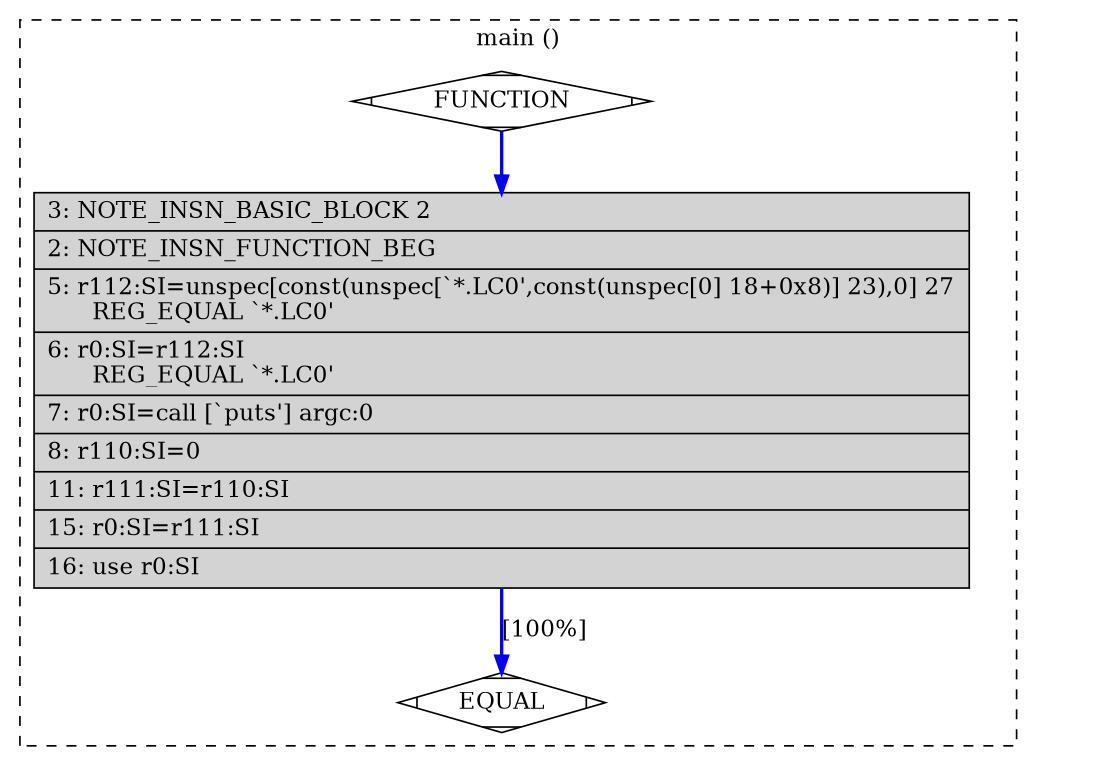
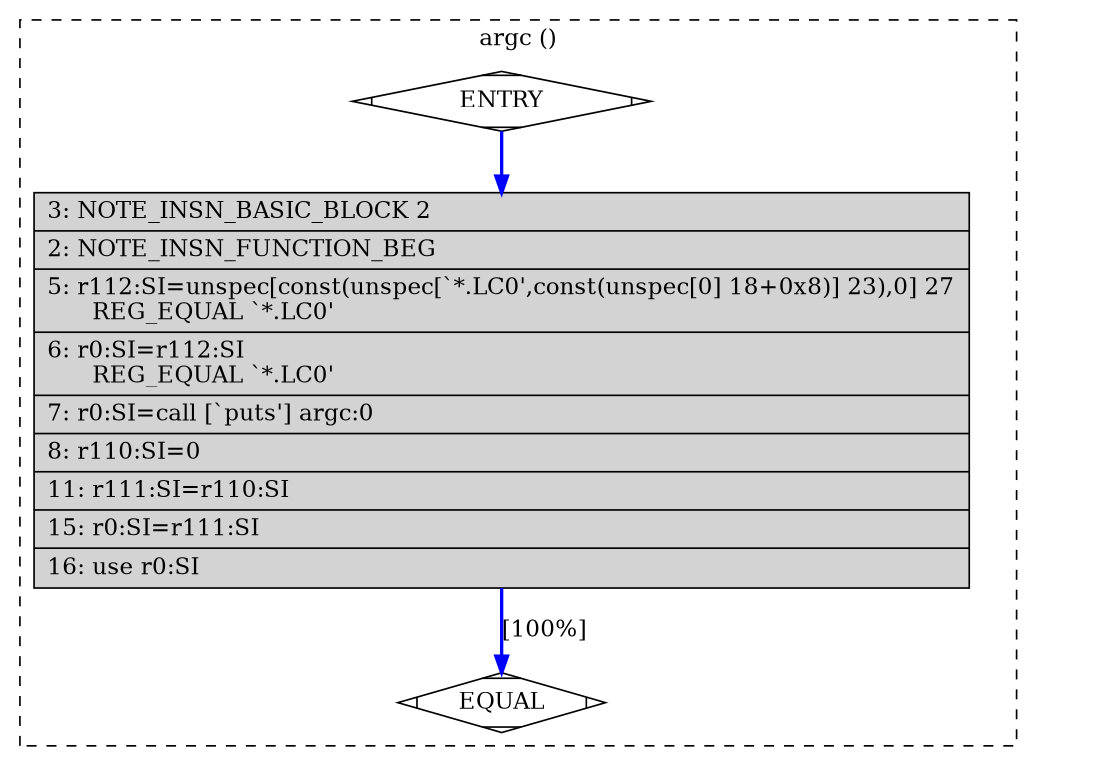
cluster "main ()": label "main ()" -> "argc ()"
node "FUNCTION": label "FUNCTION" -> "ENTRY"
